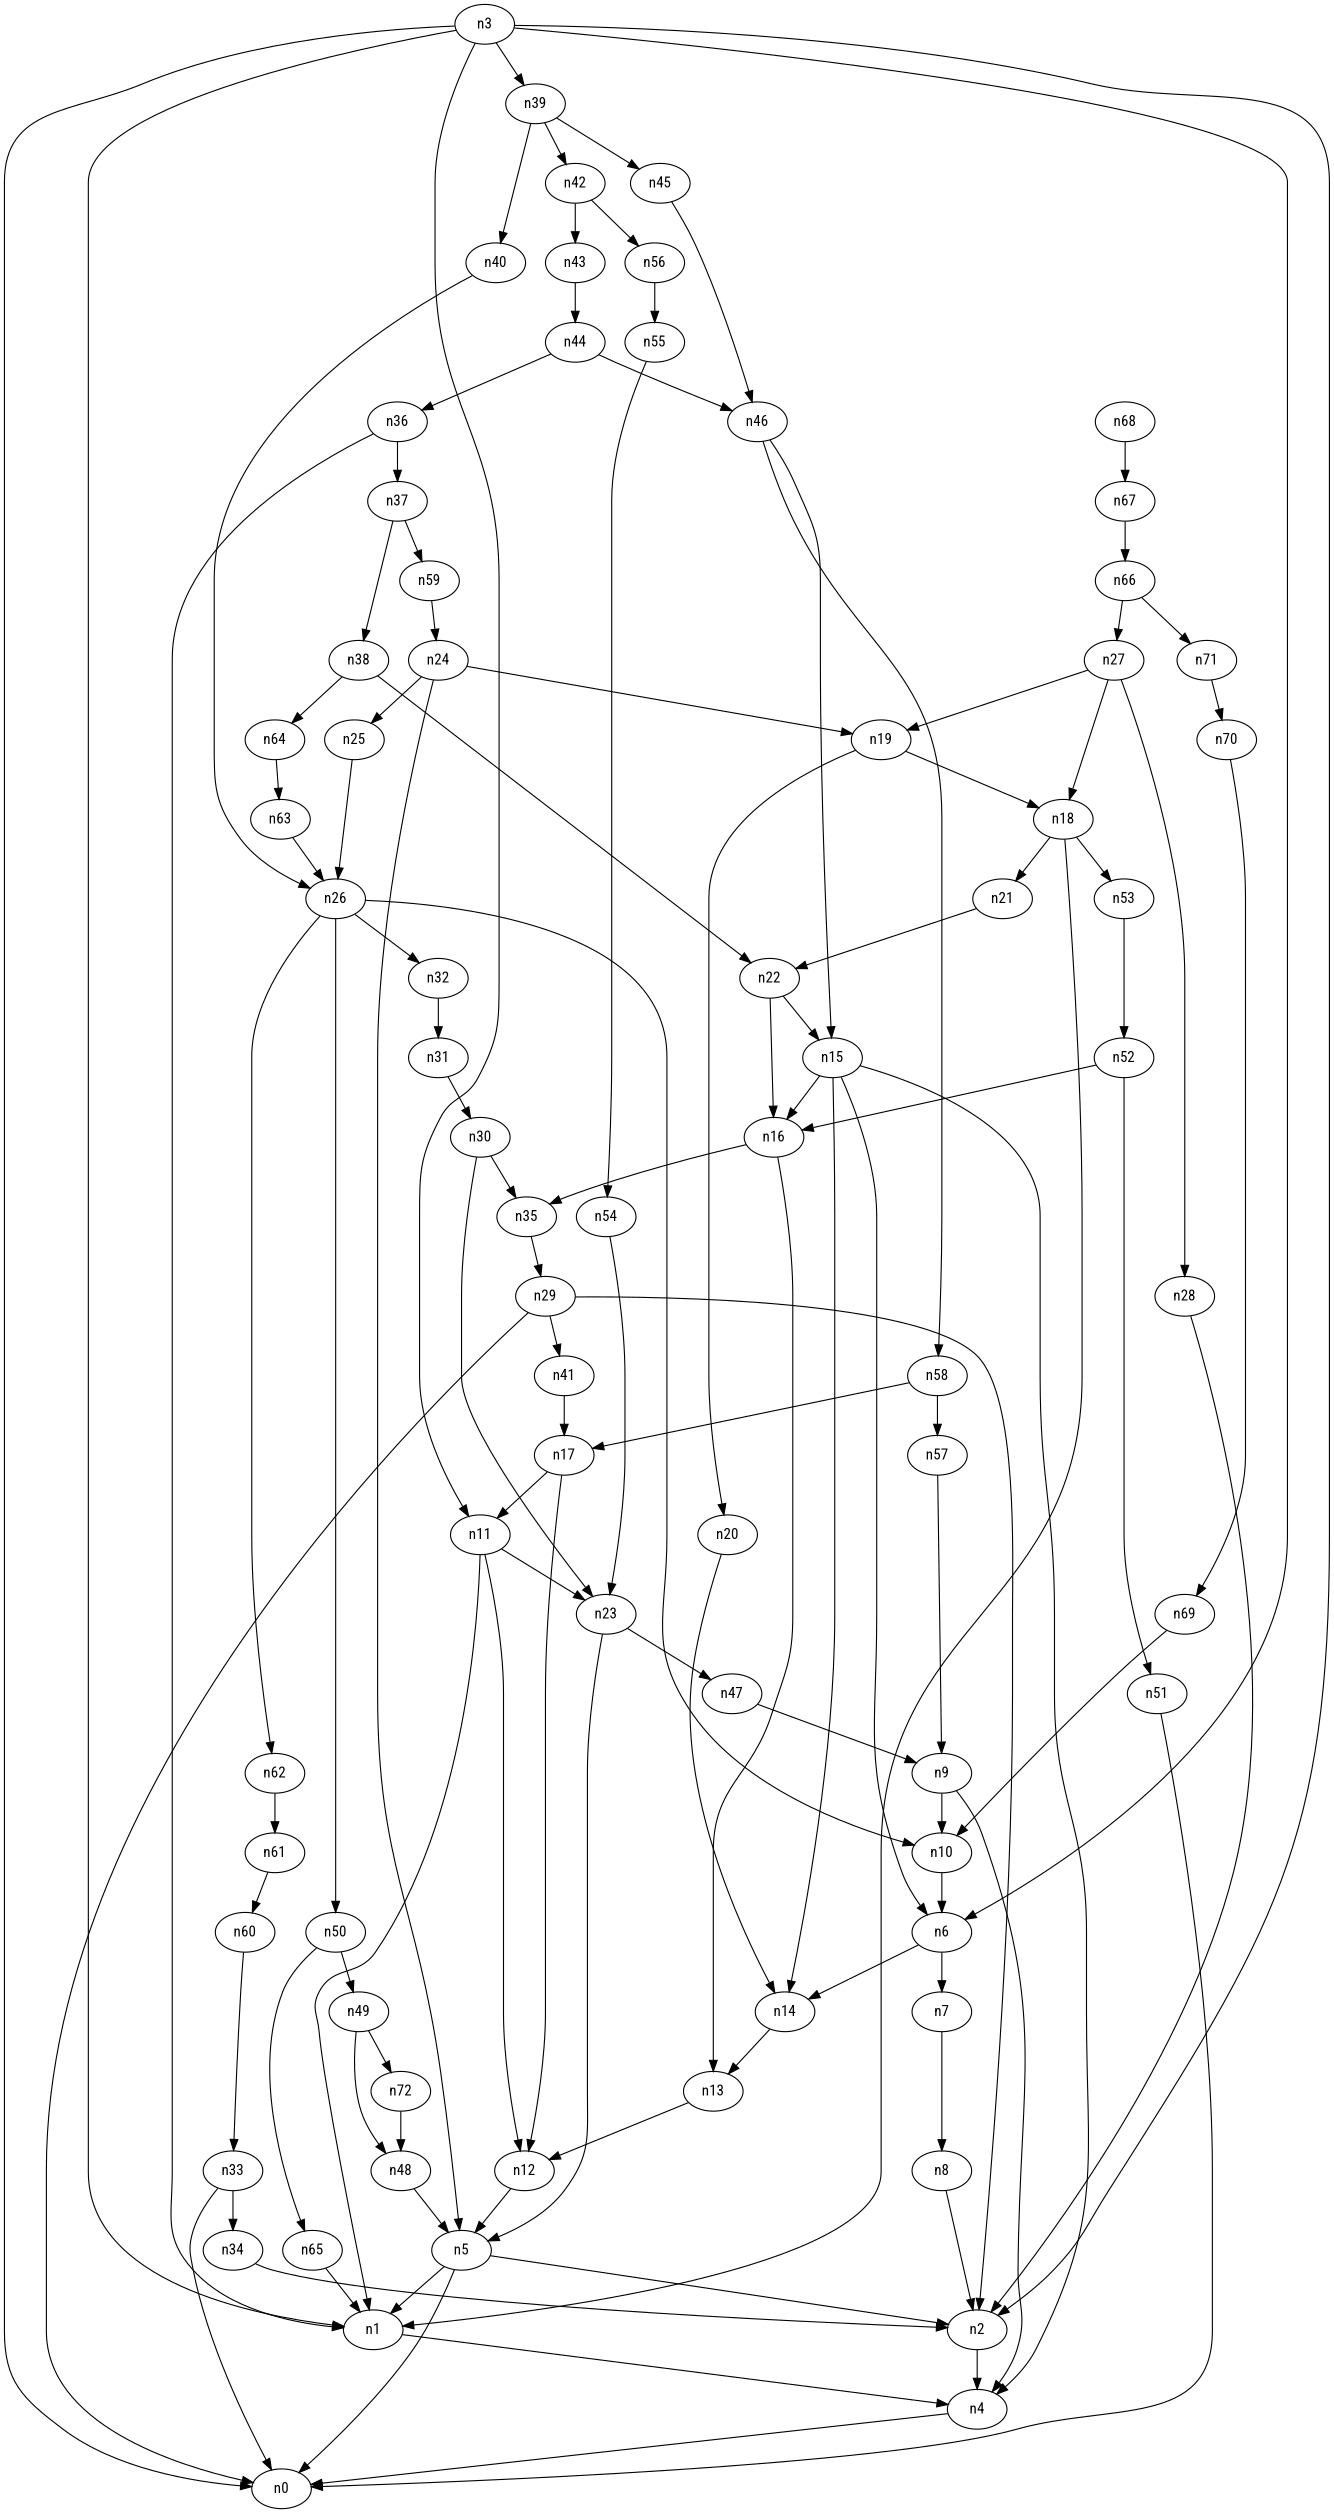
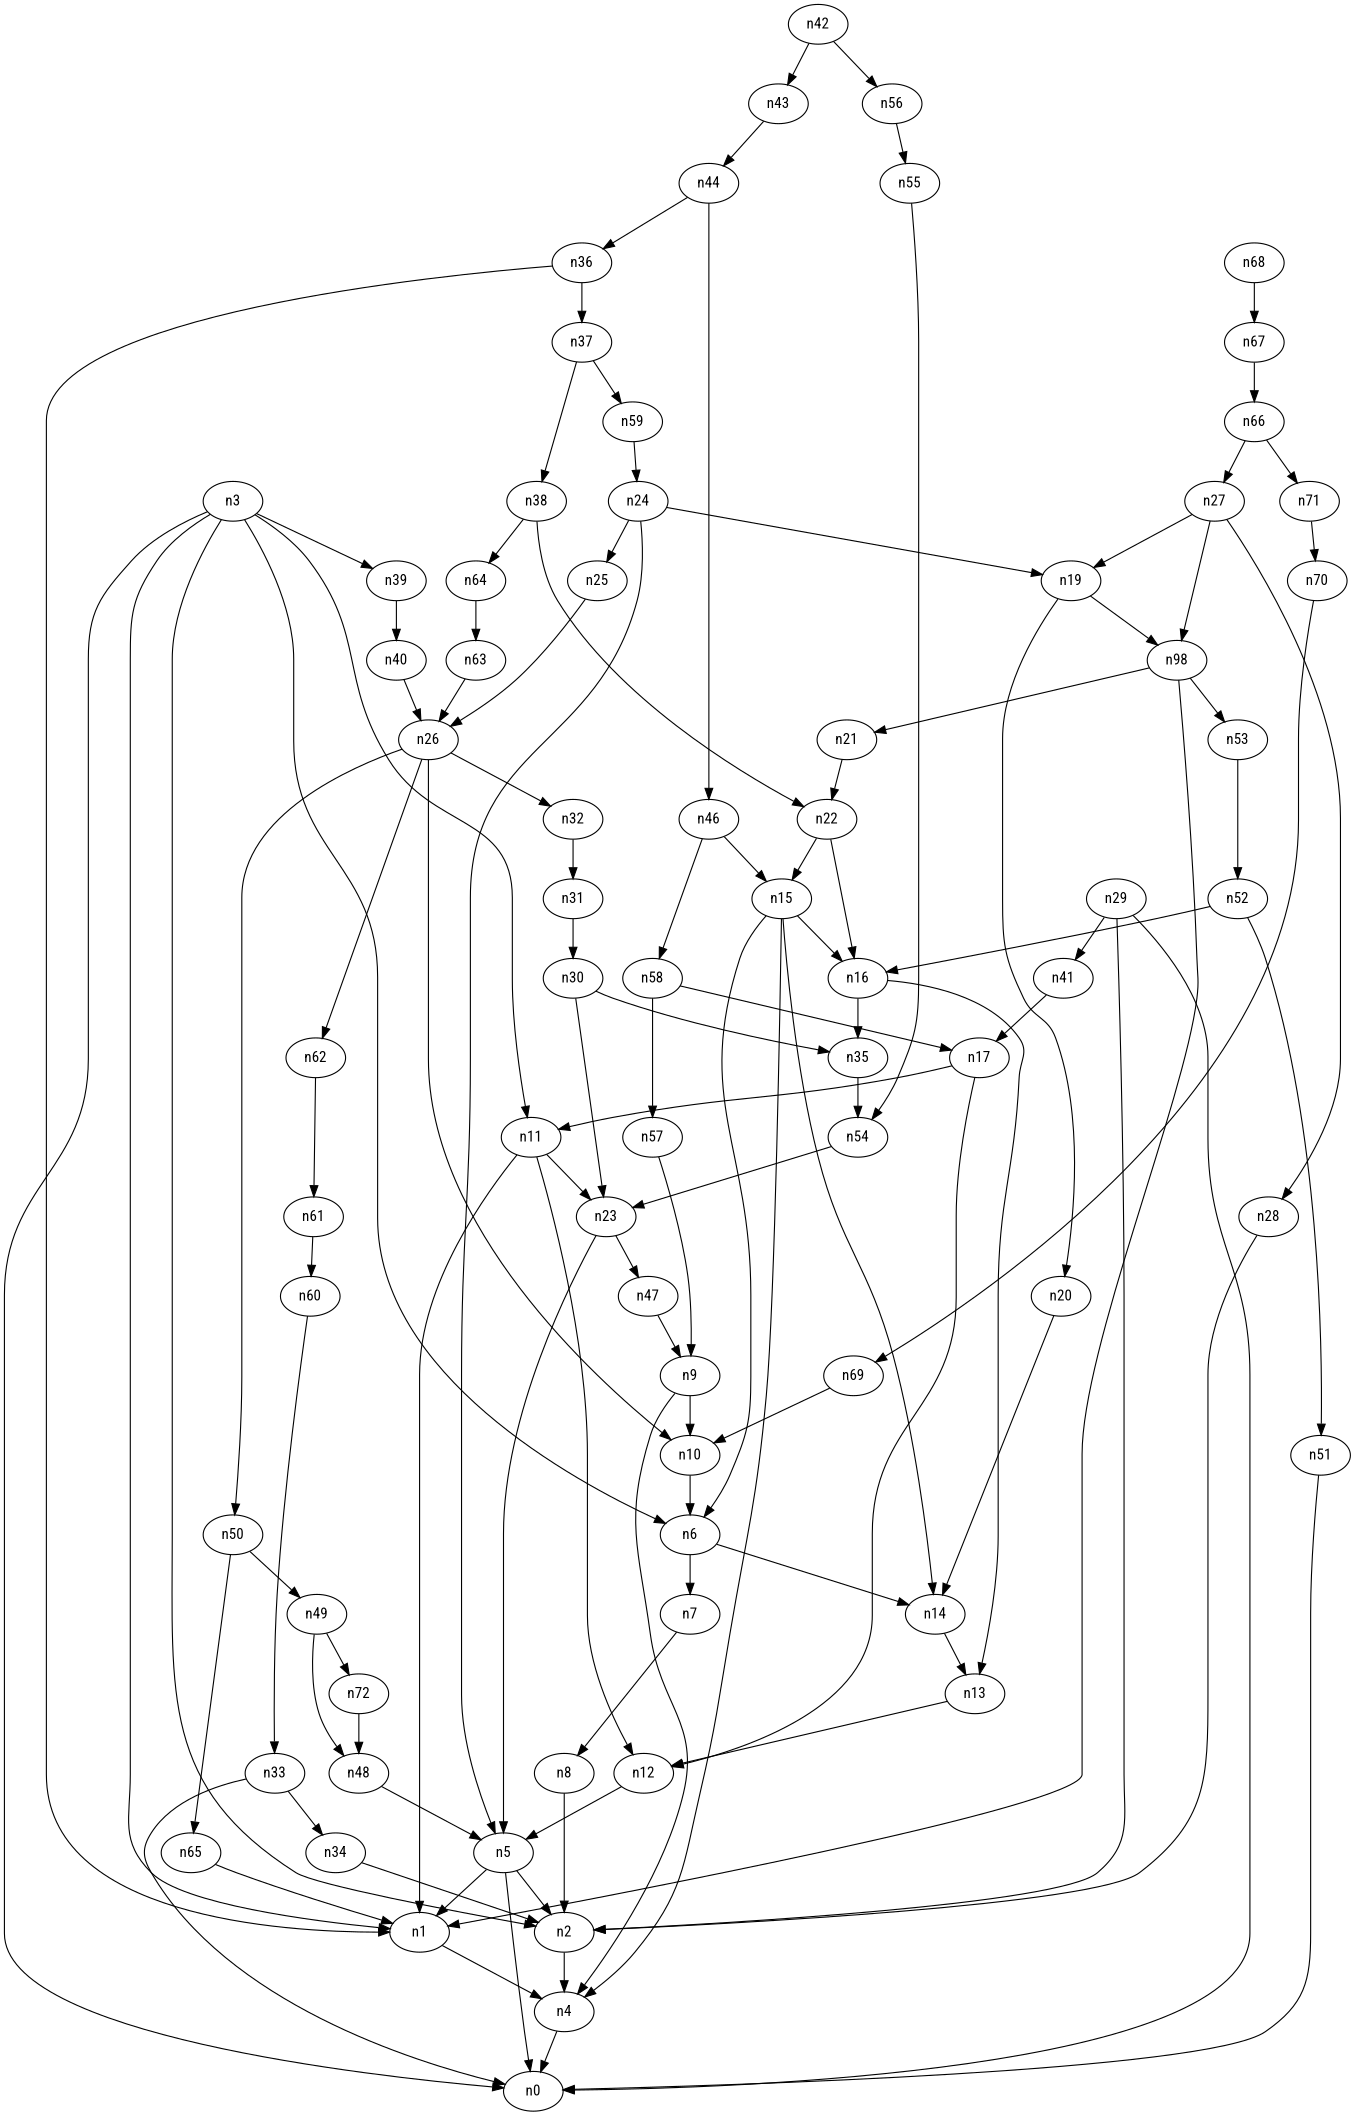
edge "n39" -> "n42": removed
node "n45": removed
node "n18": label "n18" -> "n98"
edge "n35" -> "n29": now "n35" -> "n54"
